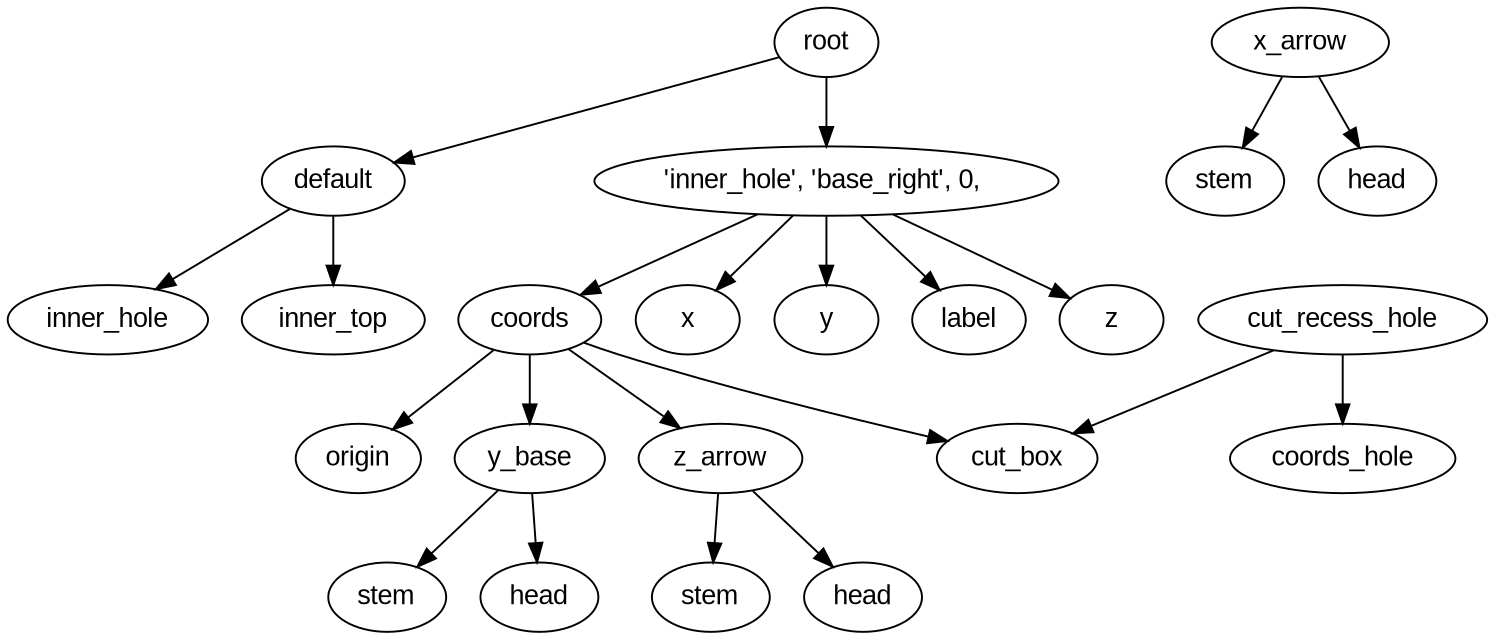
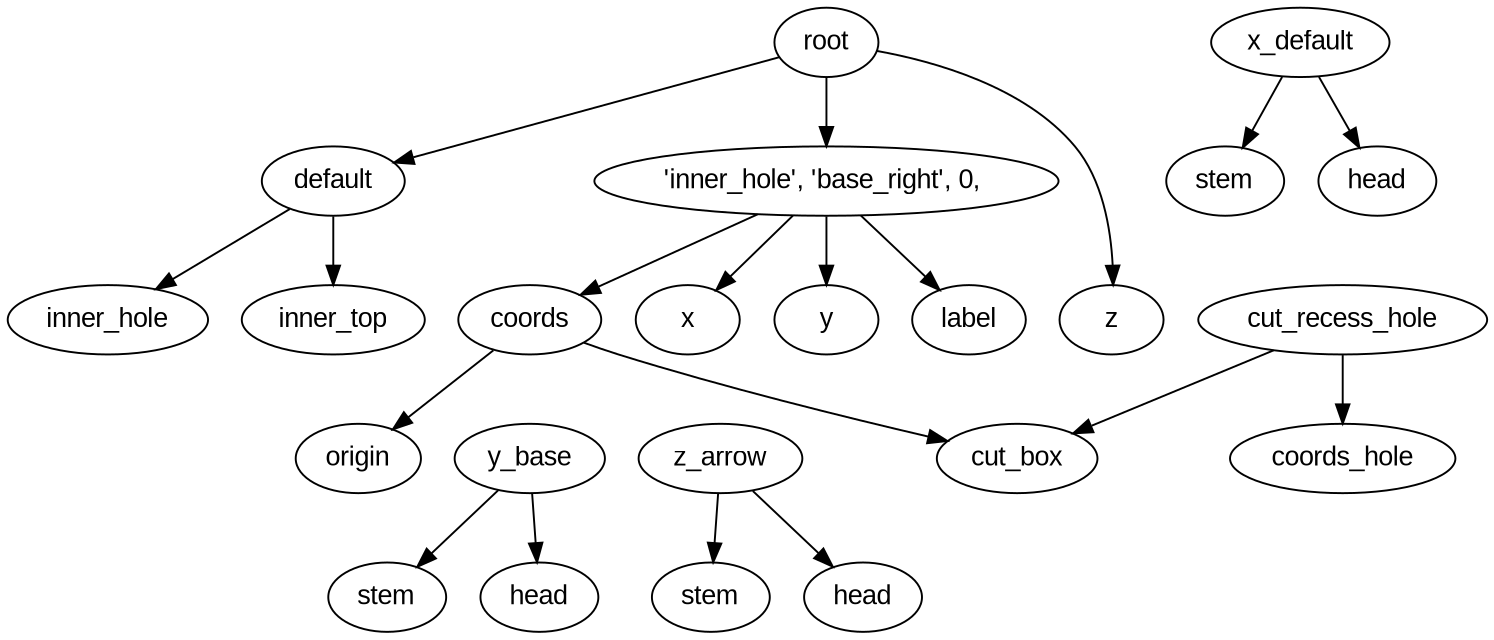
node "x_arrow": label "x_arrow" -> "x_default"
edge "'inner_hole', 'base_right', 0," -> "z": now "root" -> "z"
edge "coords" -> "y_base": removed
edge "coords" -> "z_arrow": removed
